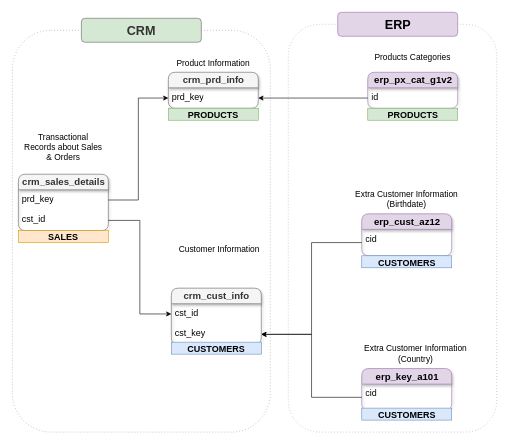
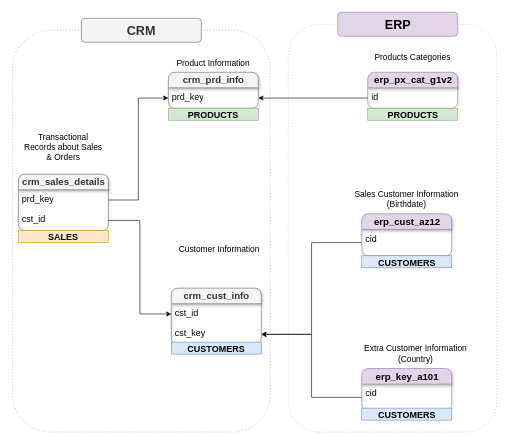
node "CRM": fillcolor #d5e8d4 -> #f5f5f5
node "Extra Customer Information (Birthdate)": label "Extra Customer Information (Birthdate)" -> "Sales Customer Information (Birthdate)"
